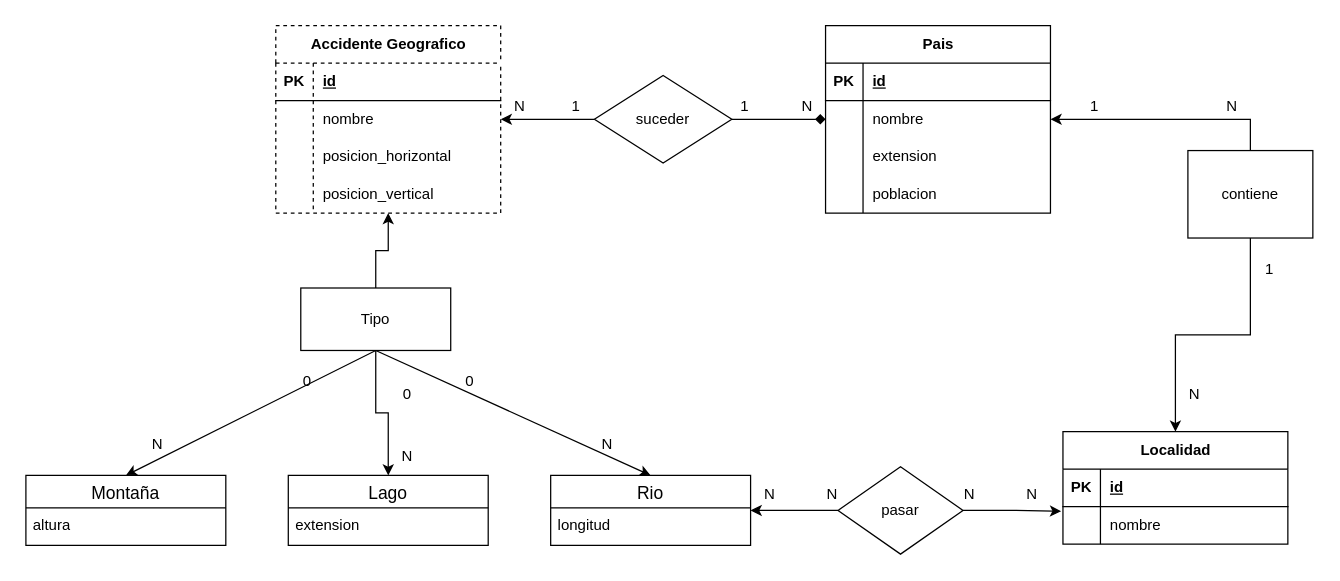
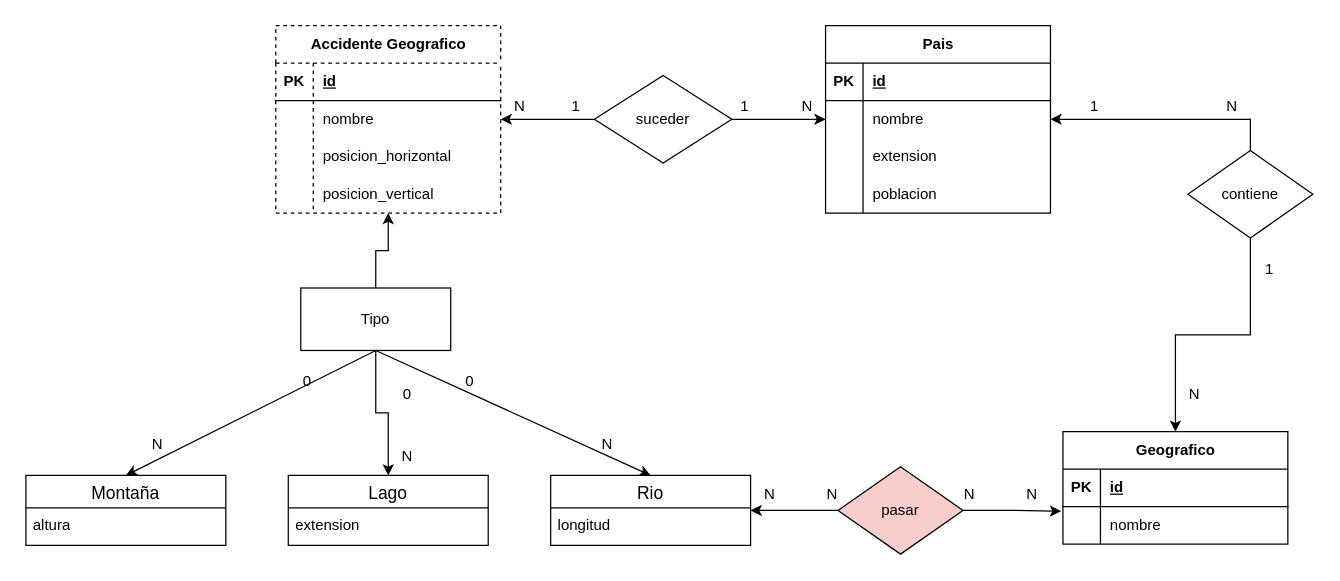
edge "suceder" -> "Pais": arrowhead diamond -> classic
node "contiene": shape rectangle -> diamond
node "Localidad": label "Localidad" -> "Geografico"
node "pasar": fillcolor #ffffff -> #f8cecc
